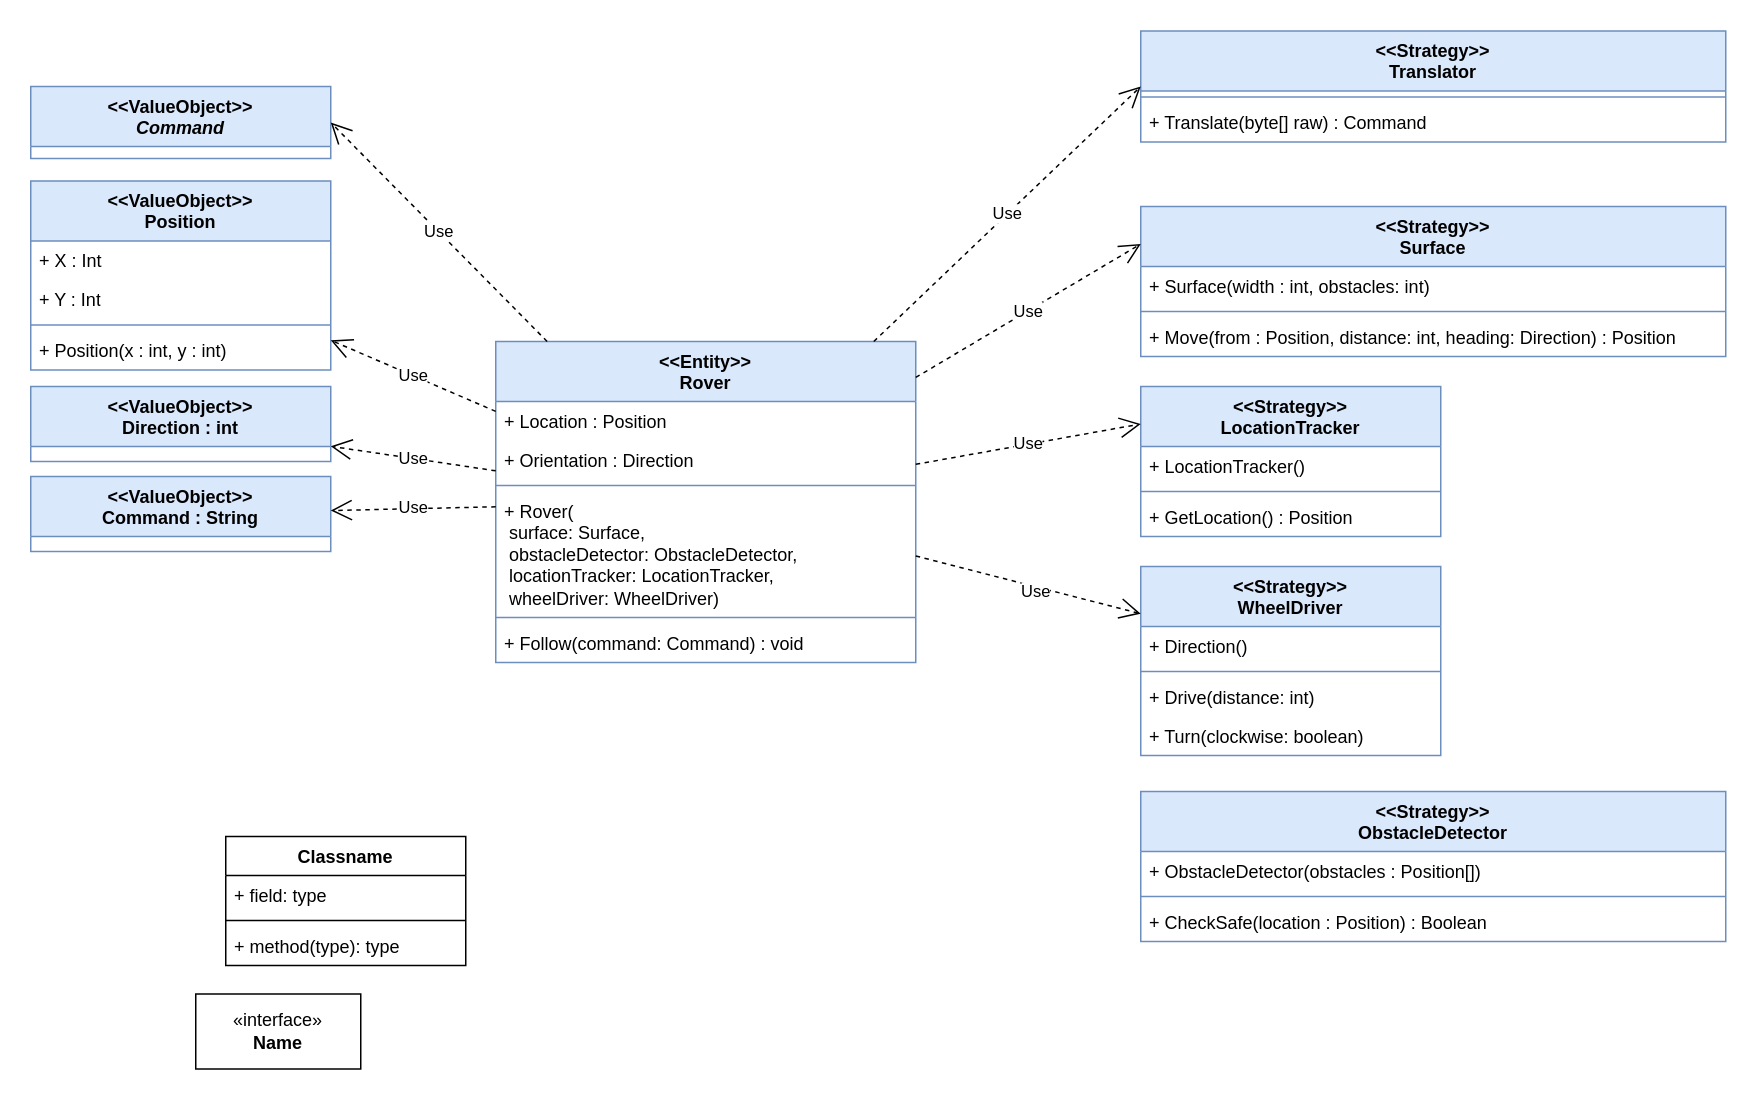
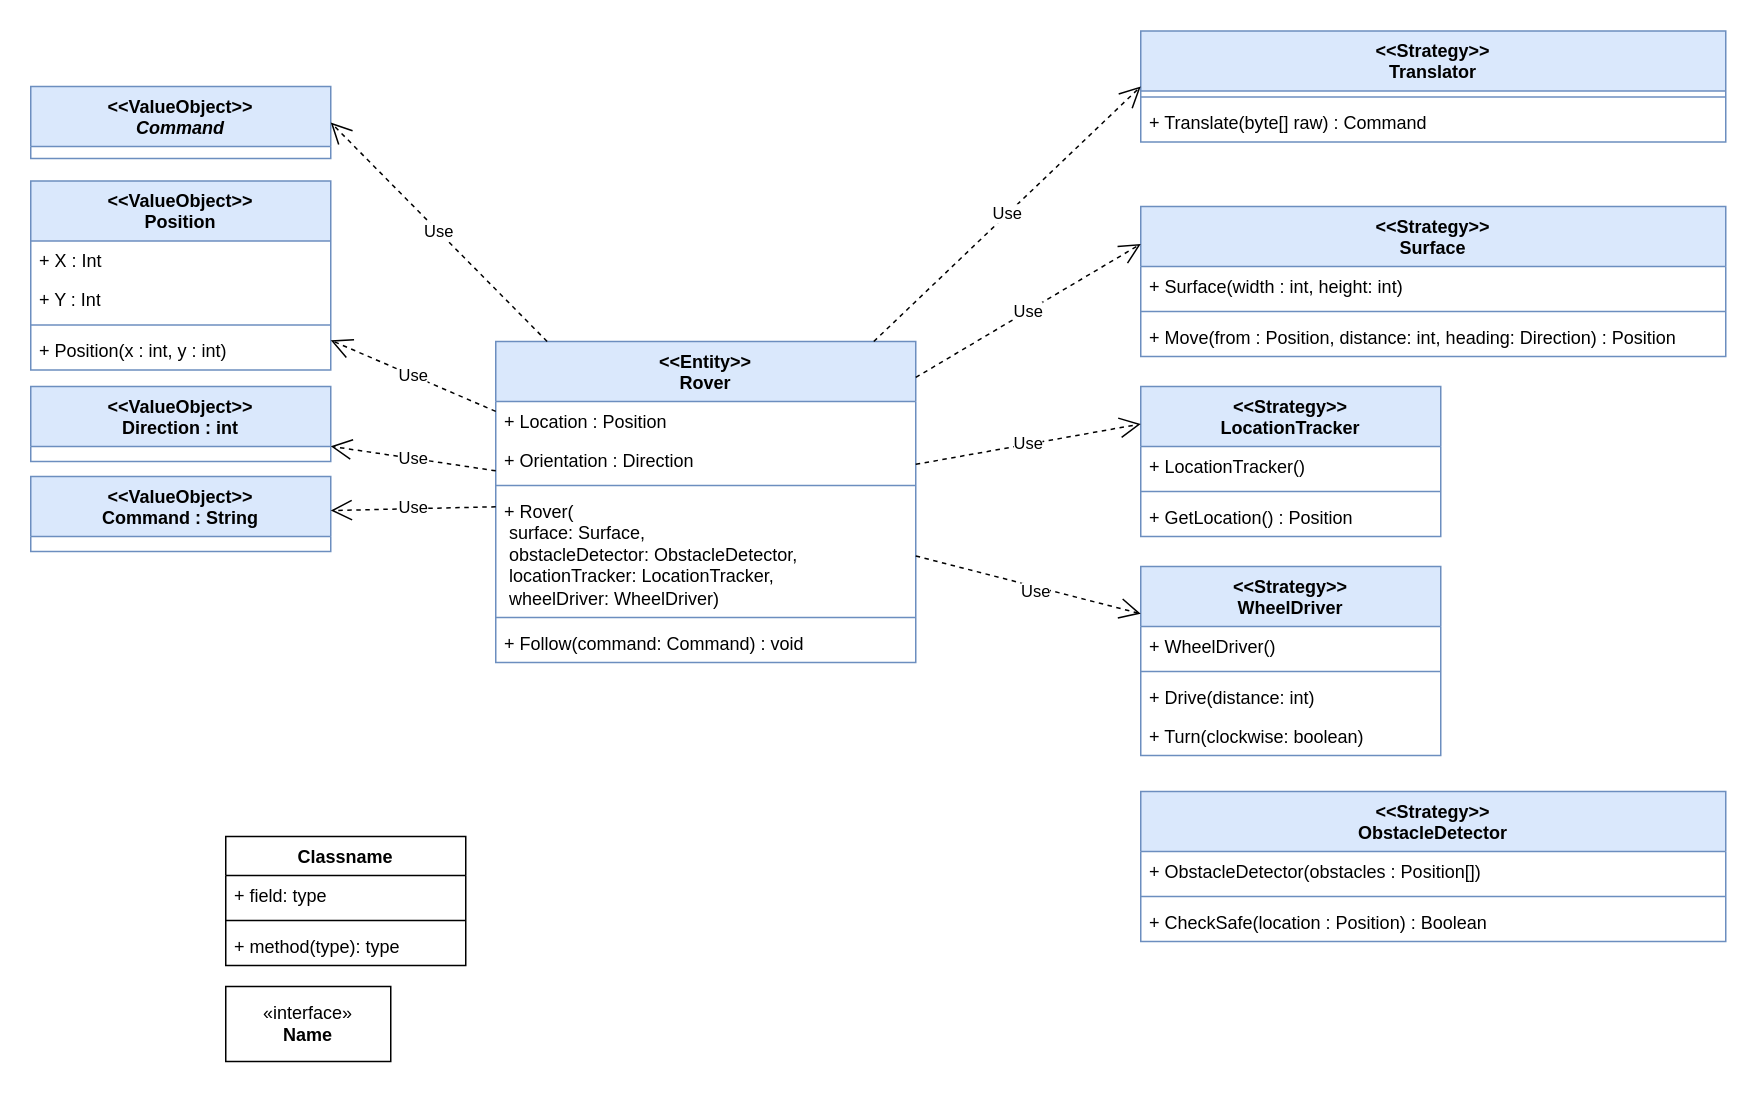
node "+ Surface(width : int, obstacles: int)": label "+ Surface(width : int, obstacles: int)" -> "+ Surface(width : int, height: int)"
node "+ Direction()": label "+ Direction()" -> "+ WheelDriver()"
node "«interface» Name": moved (278, 1031) -> (308, 1024)
